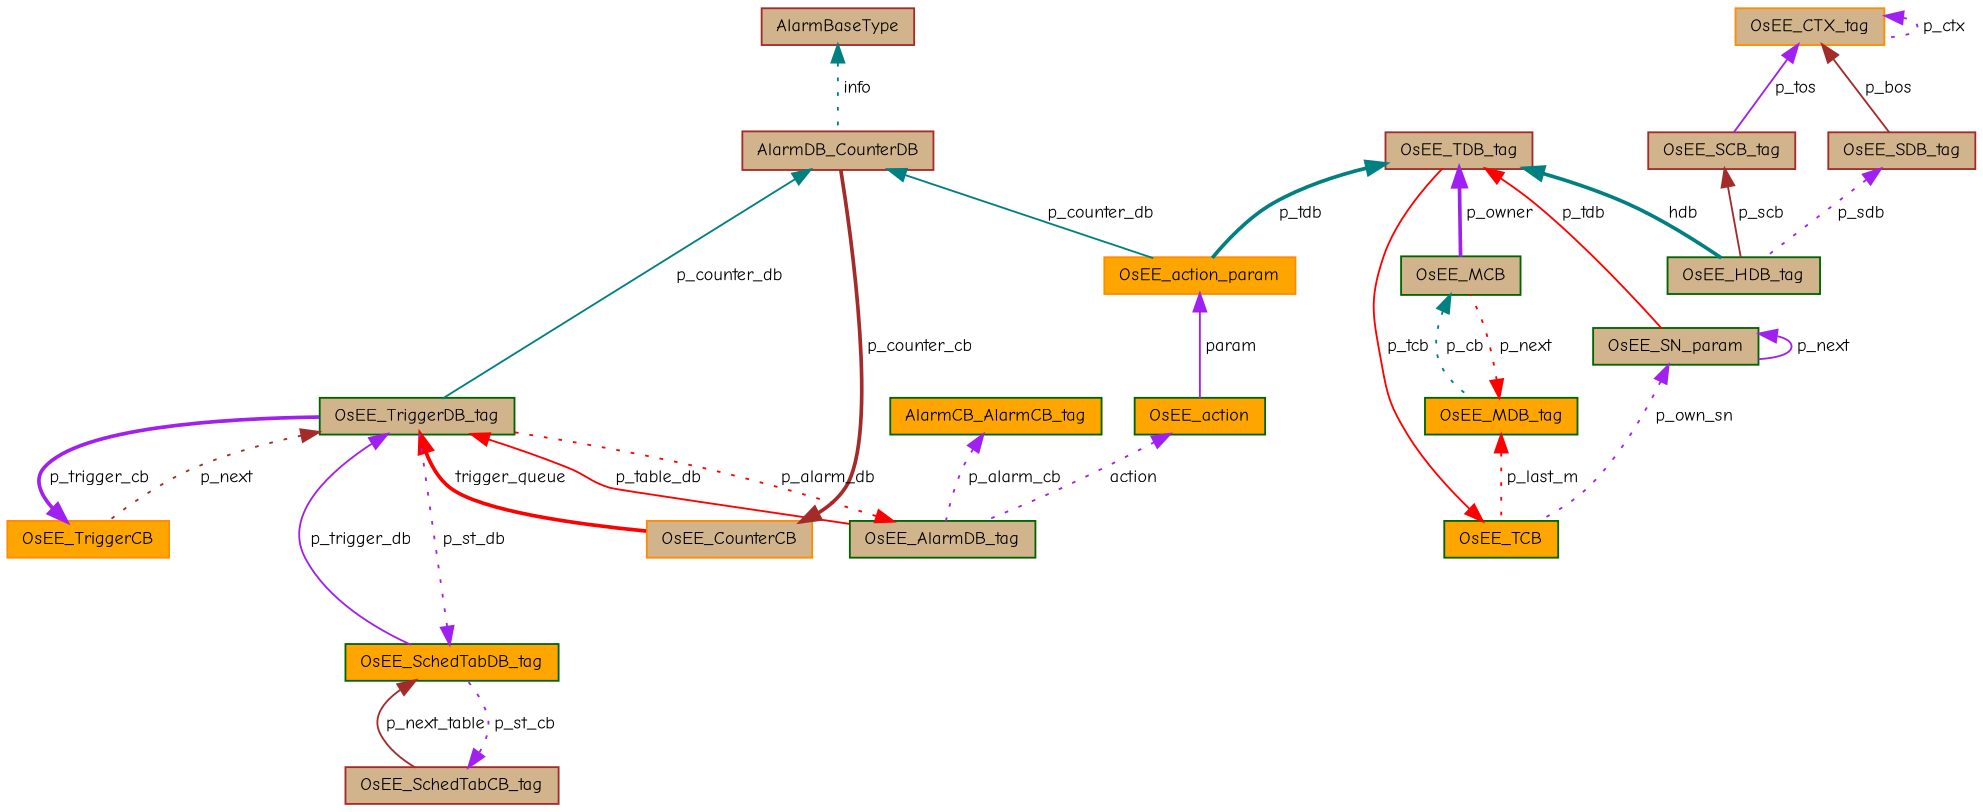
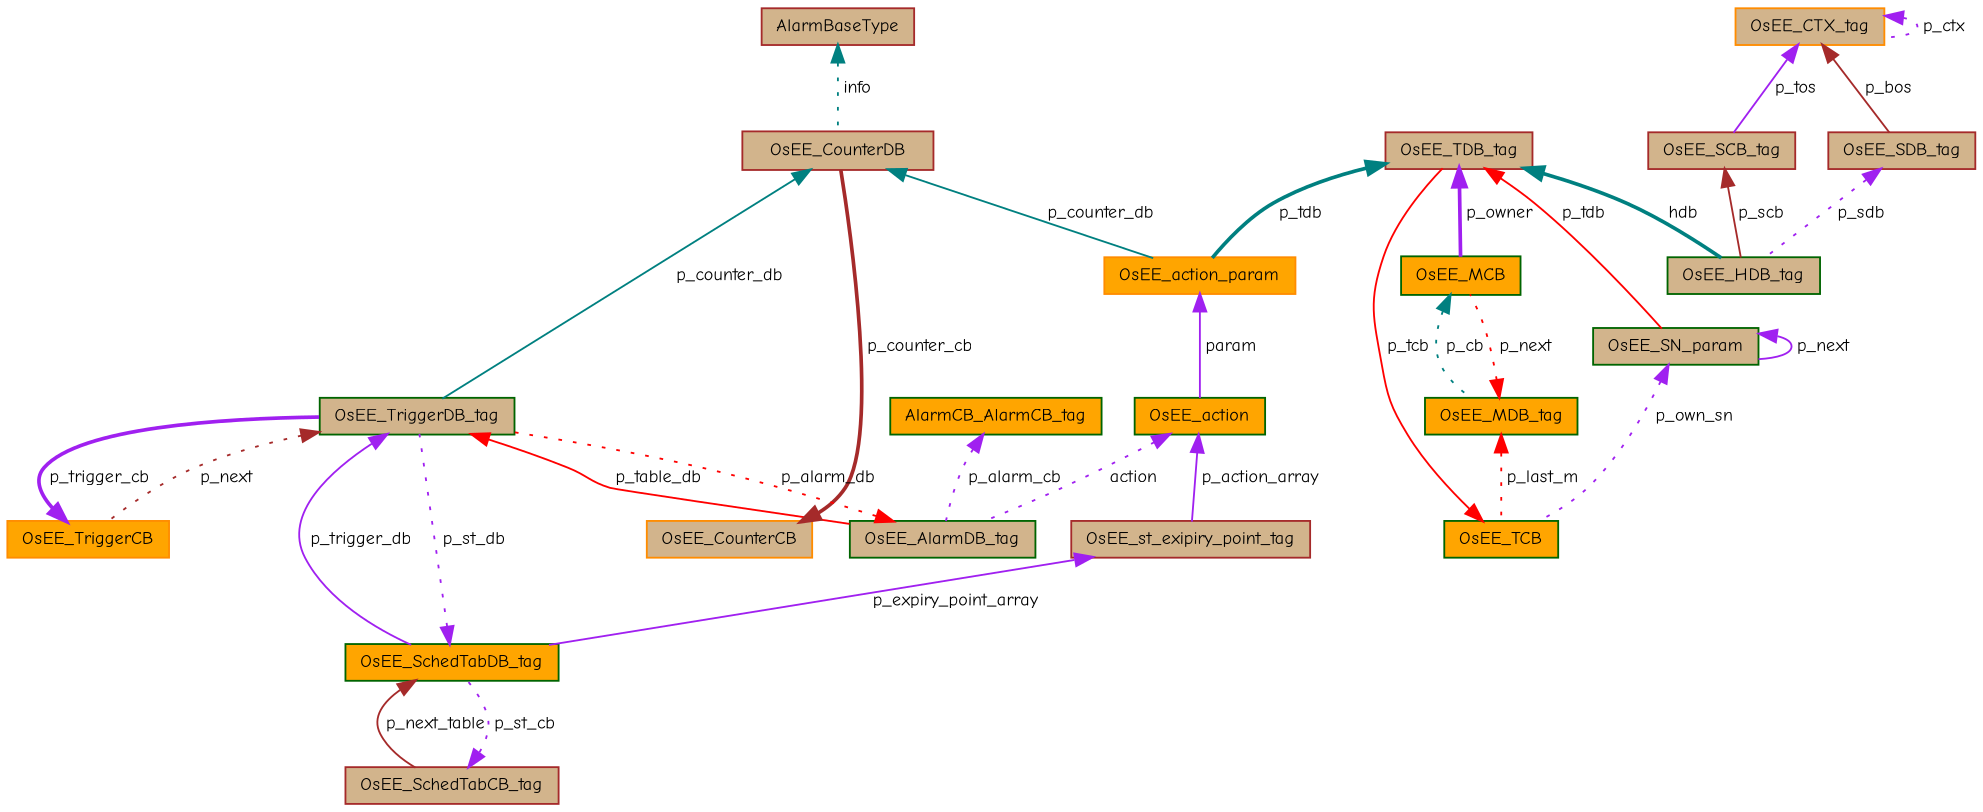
node "AlarmDB_CounterDB": label "AlarmDB_CounterDB" -> "OsEE_CounterDB"
node "OsEE_MCB": fillcolor tan -> orange
edge "OsEE_CounterCB" -> "OsEE_TriggerDB_tag": removed, label "trigger_queue"
node "OsEE_st_exipiry_point_tag": added
